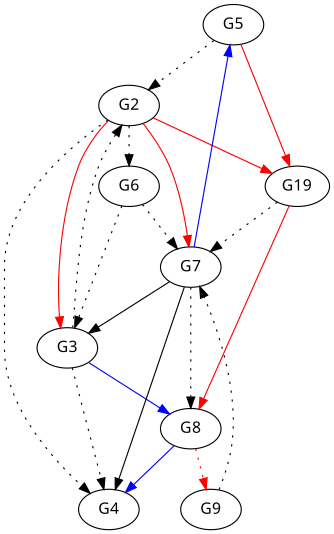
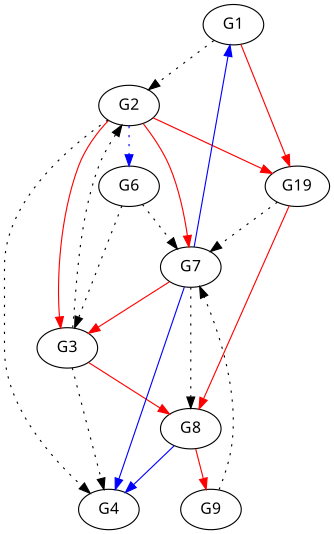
node "G5": label "G5" -> "G1"
edge "G2" -> "G6": color black -> blue
edge "G7" -> "G3": color black -> red
edge "G7" -> "G4": color black -> blue
edge "G3" -> "G8": color blue -> red
edge "G8" -> "G9": style dotted -> solid
